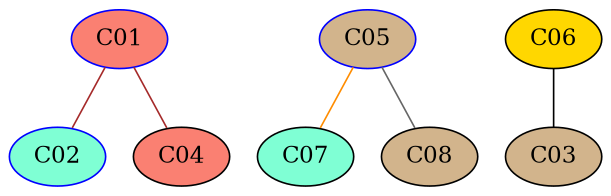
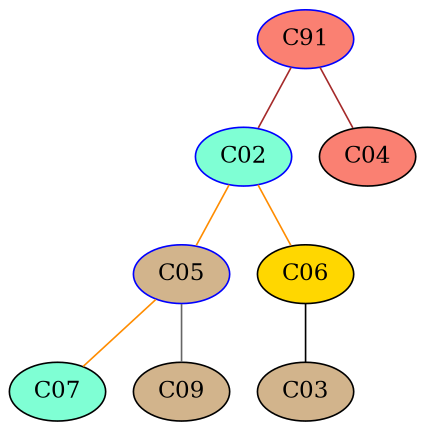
node "C01": label "C01" -> "C91"
node "C08": label "C08" -> "C09"
edge "C02" -- "C05": added
edge "C02" -- "C06": added
